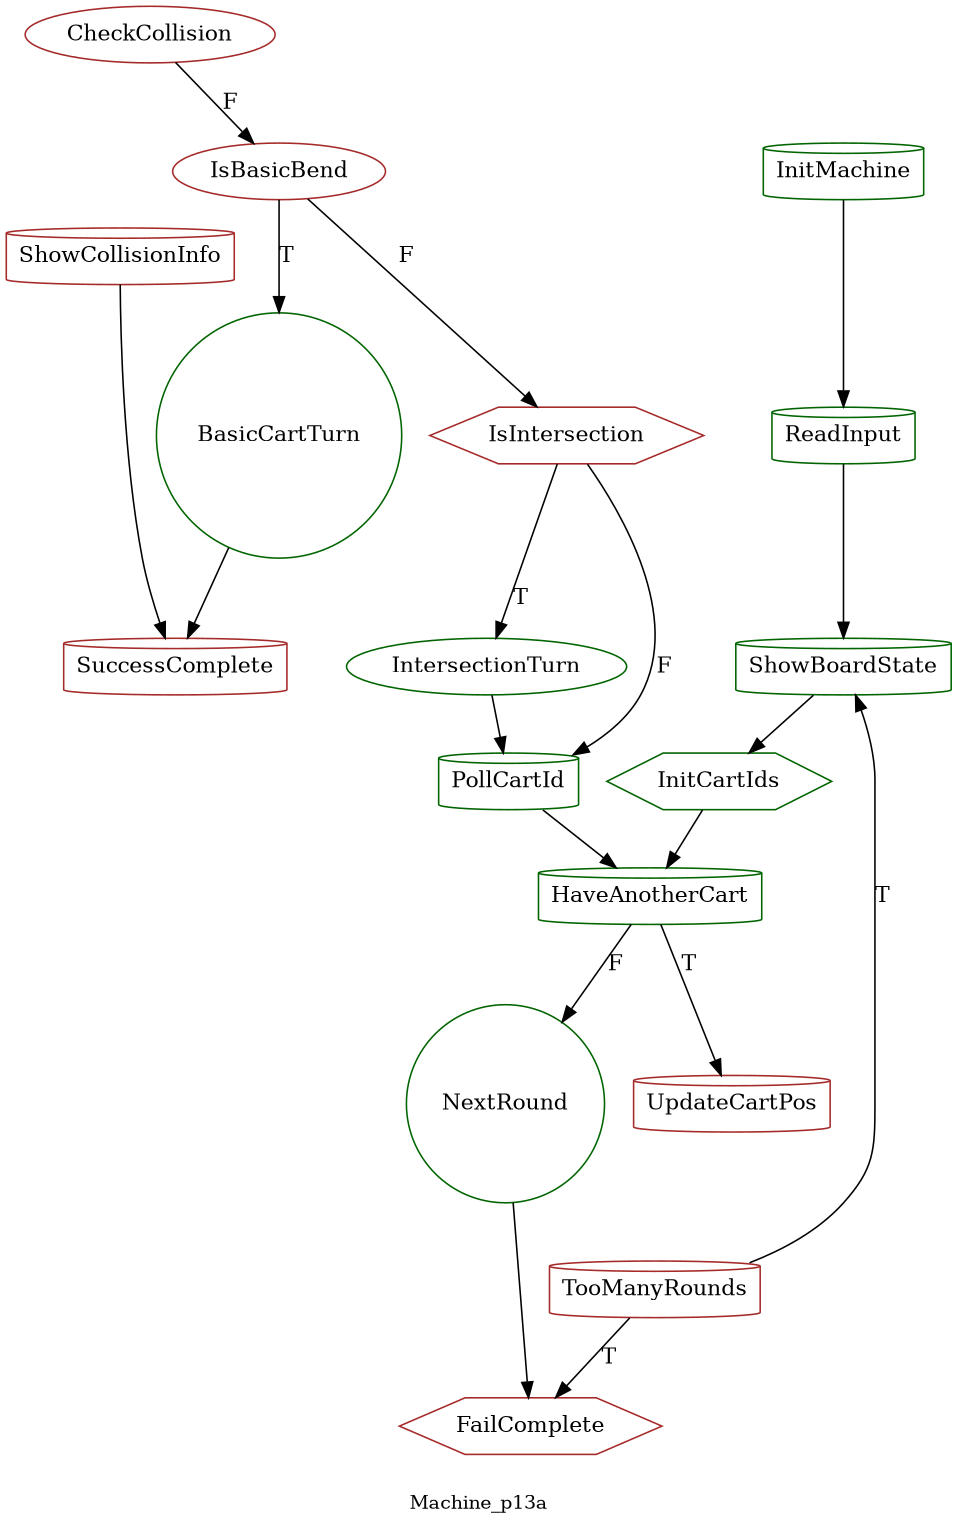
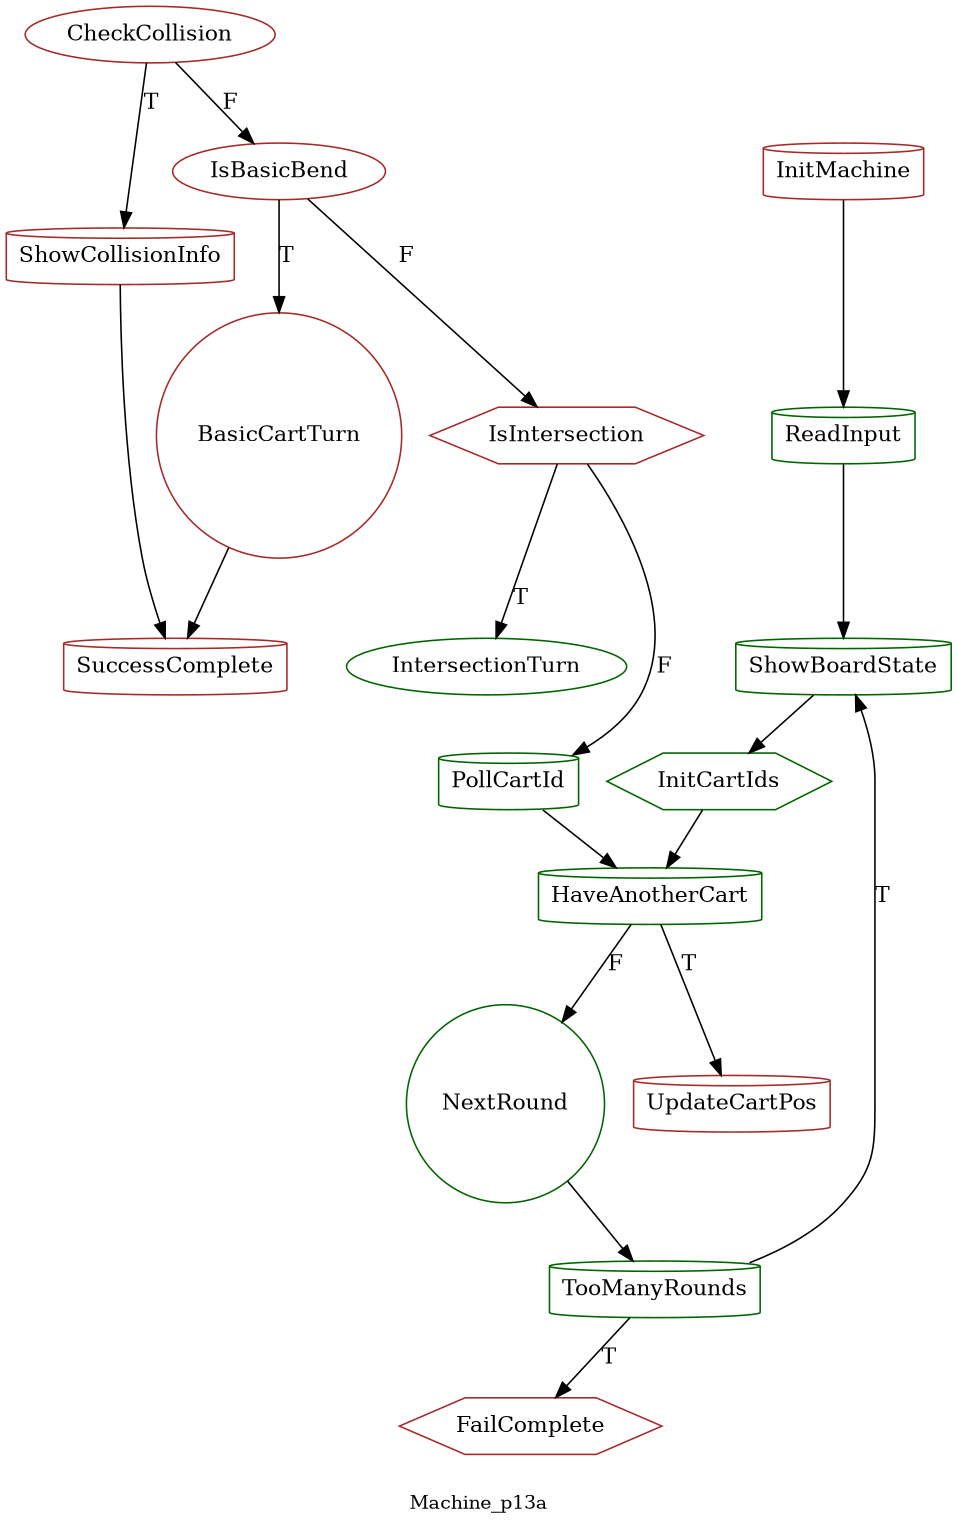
edge "CheckCollision" -> "ShowCollisionInfo": added, label "T"
node "InitMachine": color darkgreen -> brown
node "BasicCartTurn": color darkgreen -> brown
edge "IntersectionTurn" -> "PollCartId": removed
node "TooManyRounds": color brown -> darkgreen
edge "NextRound" -> "FailComplete": now "NextRound" -> "TooManyRounds"
